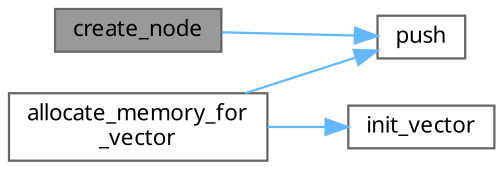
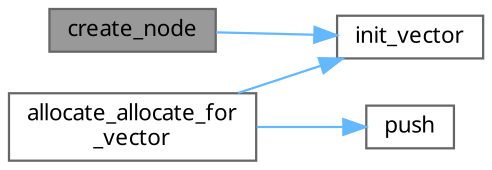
edge "create_node" -> "push": now "create_node" -> "init_vector"
node "allocate_memory_for _vector": label "allocate_memory_for _vector" -> "allocate_allocate_for _vector"
